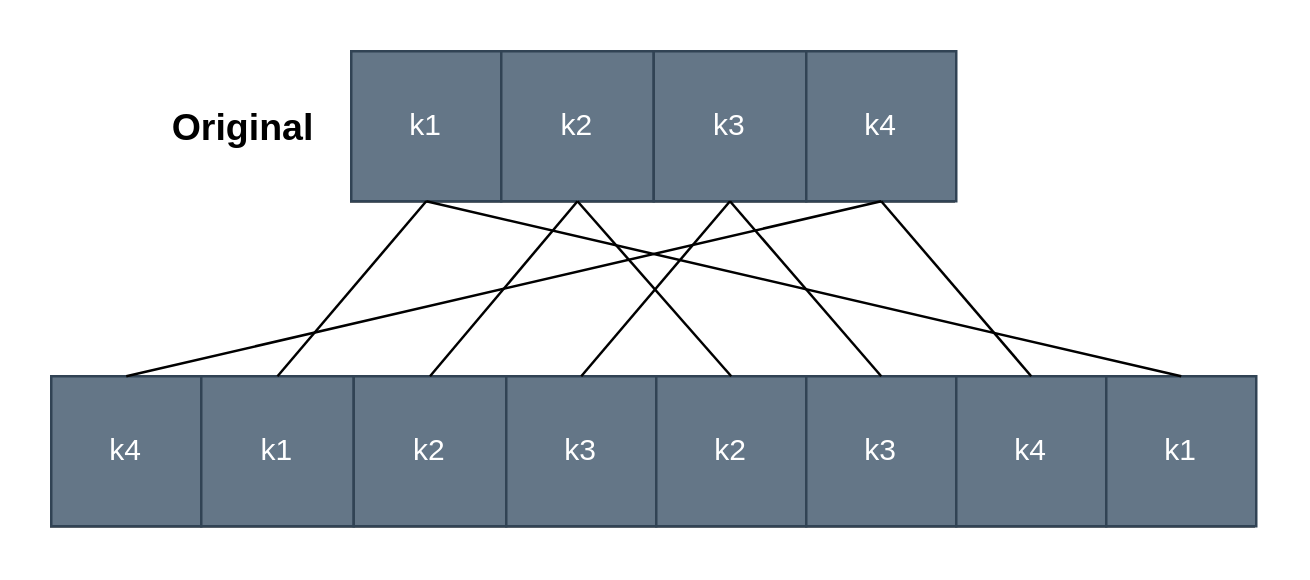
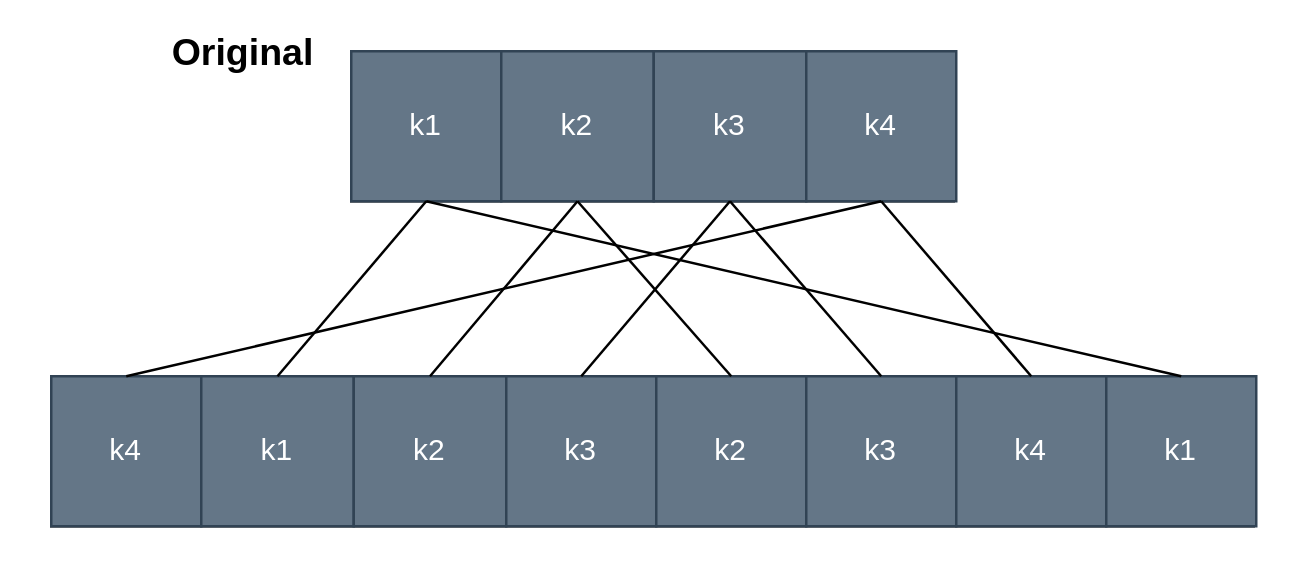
node "Original": moved (244, 126) -> (244, 51)
